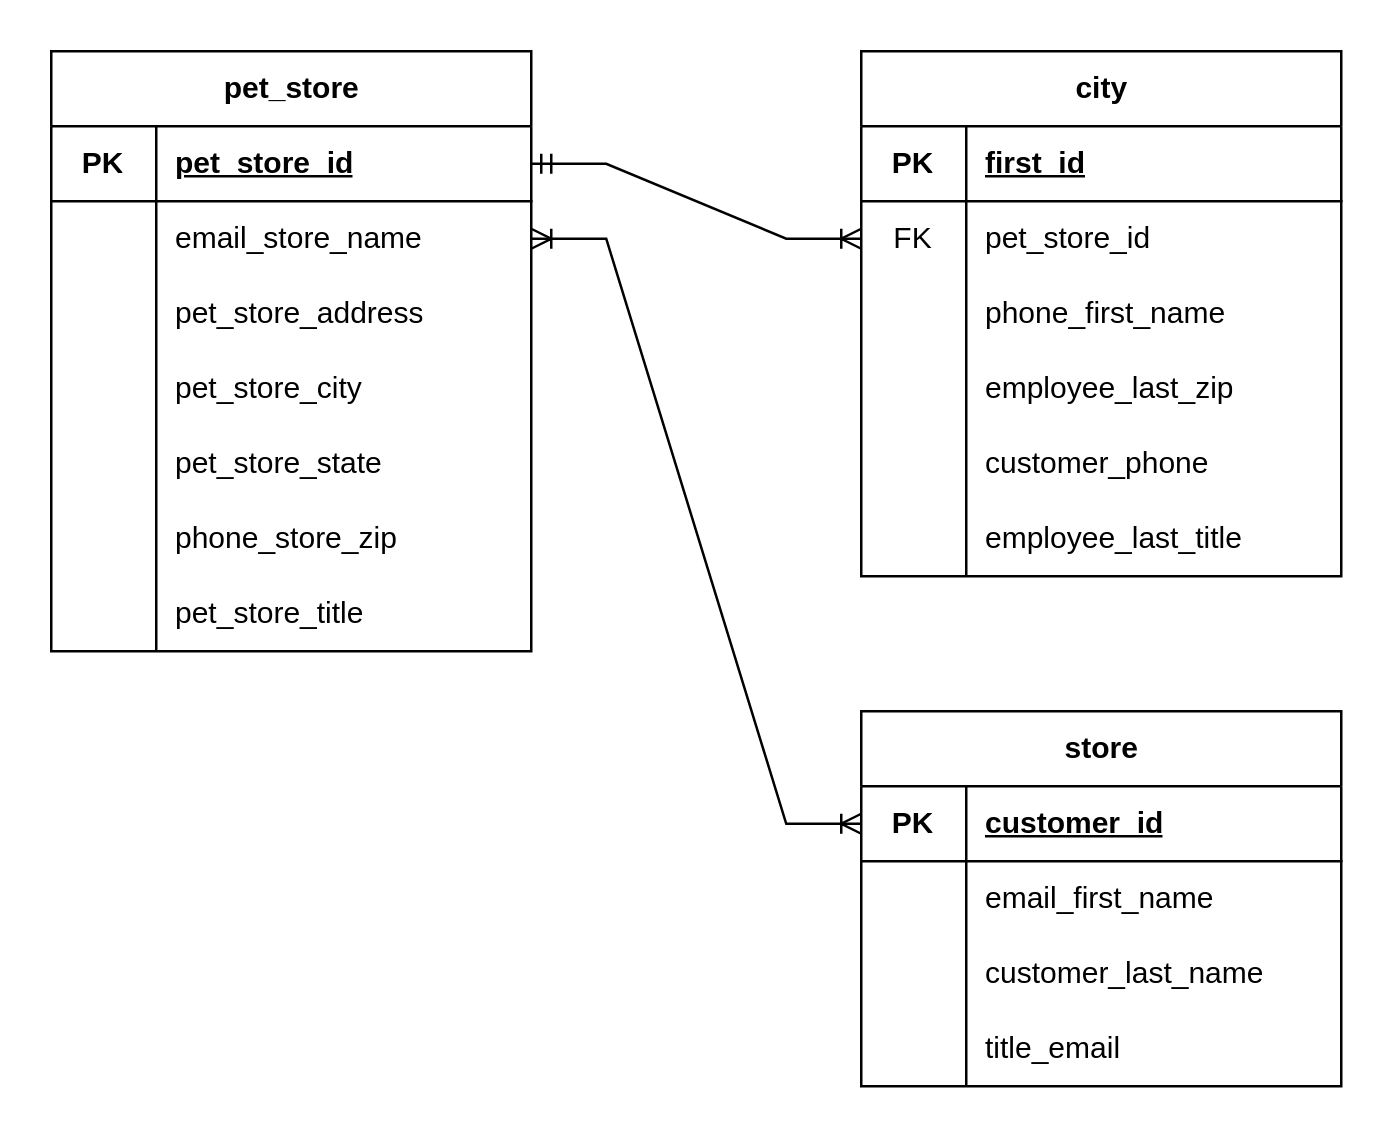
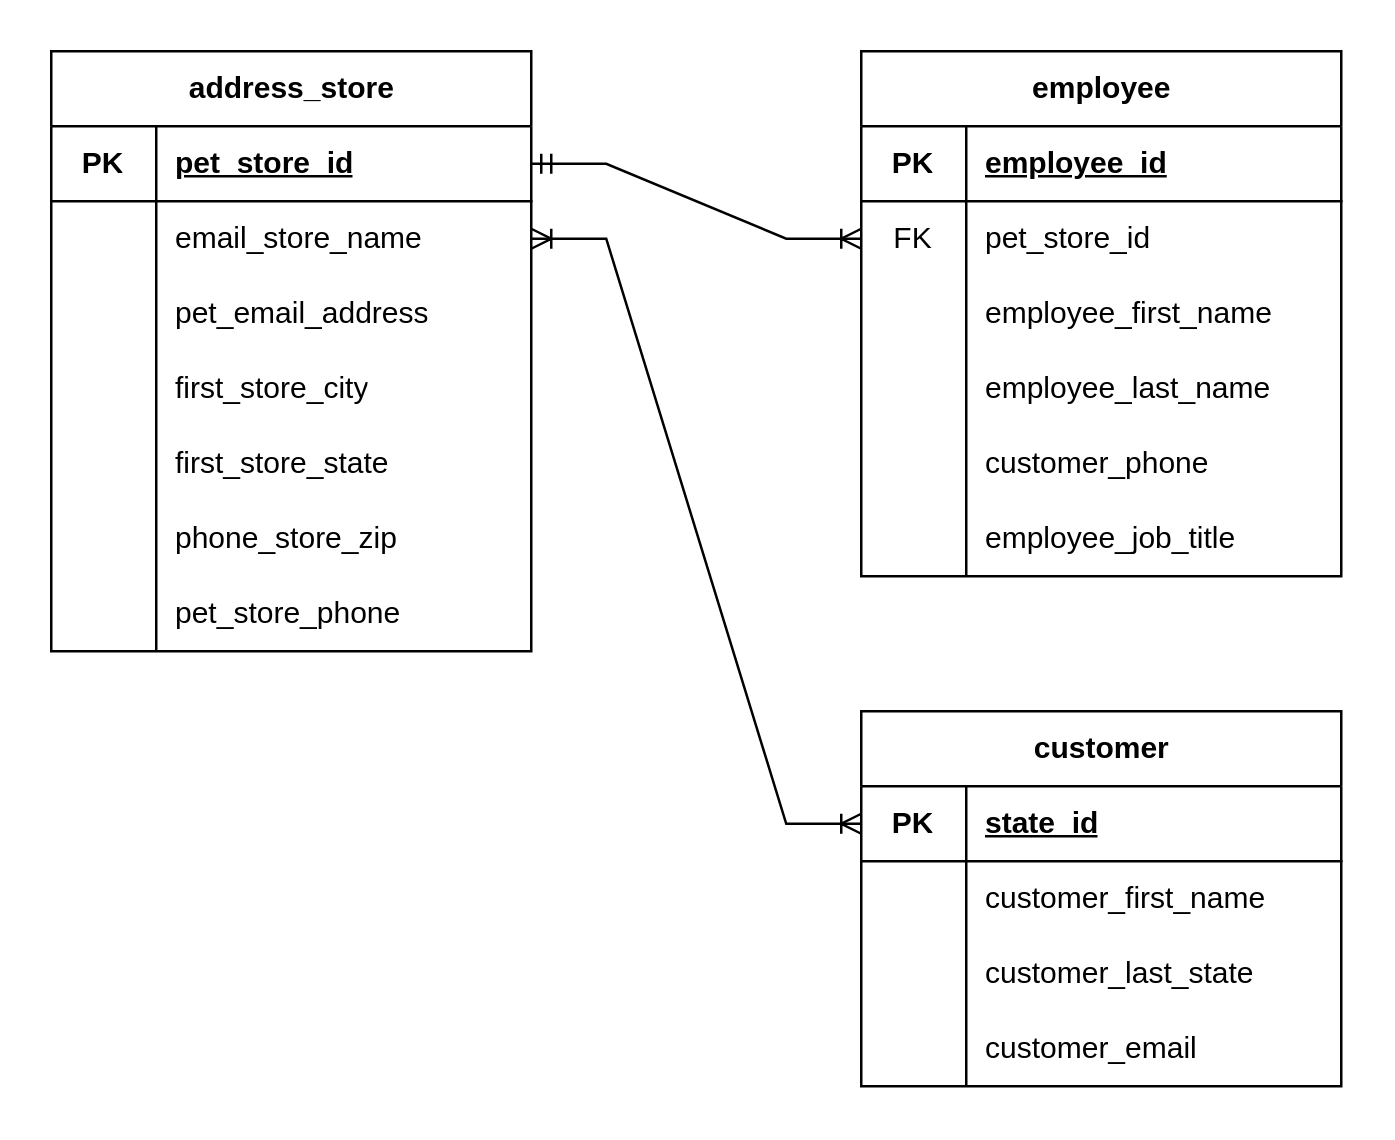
node "pet_store": label "pet_store" -> "address_store"
node "city": label "city" -> "employee"
node "first_id": label "first_id" -> "employee_id"
node "pet_store_address": label "pet_store_address" -> "pet_email_address"
node "phone_first_name": label "phone_first_name" -> "employee_first_name"
node "pet_store_city": label "pet_store_city" -> "first_store_city"
node "employee_last_zip": label "employee_last_zip" -> "employee_last_name"
node "pet_store_state": label "pet_store_state" -> "first_store_state"
node "employee_last_title": label "employee_last_title" -> "employee_job_title"
node "pet_store_title": label "pet_store_title" -> "pet_store_phone"
node "store": label "store" -> "customer"
node "customer_id": label "customer_id" -> "state_id"
node "email_first_name": label "email_first_name" -> "customer_first_name"
node "customer_last_name": label "customer_last_name" -> "customer_last_state"
node "title_email": label "title_email" -> "customer_email"
